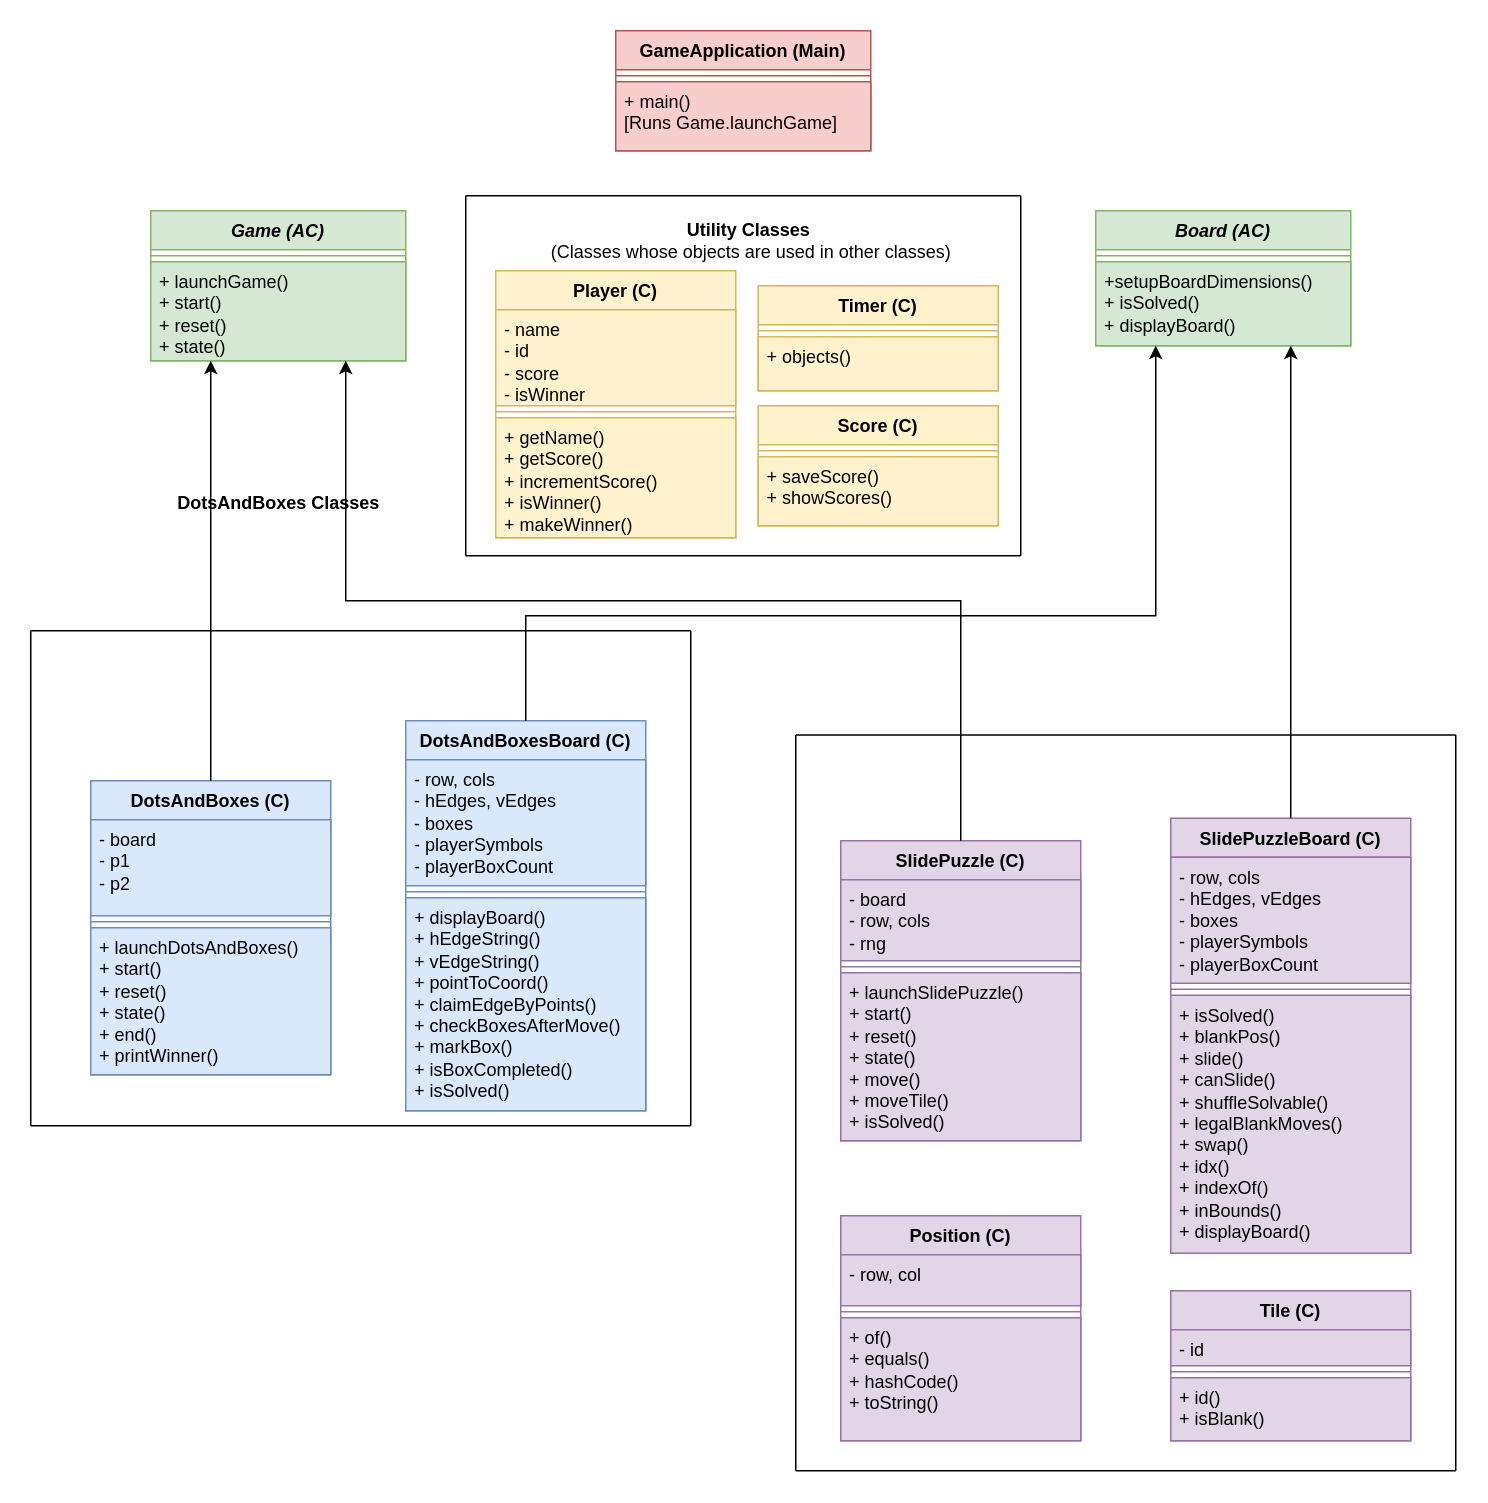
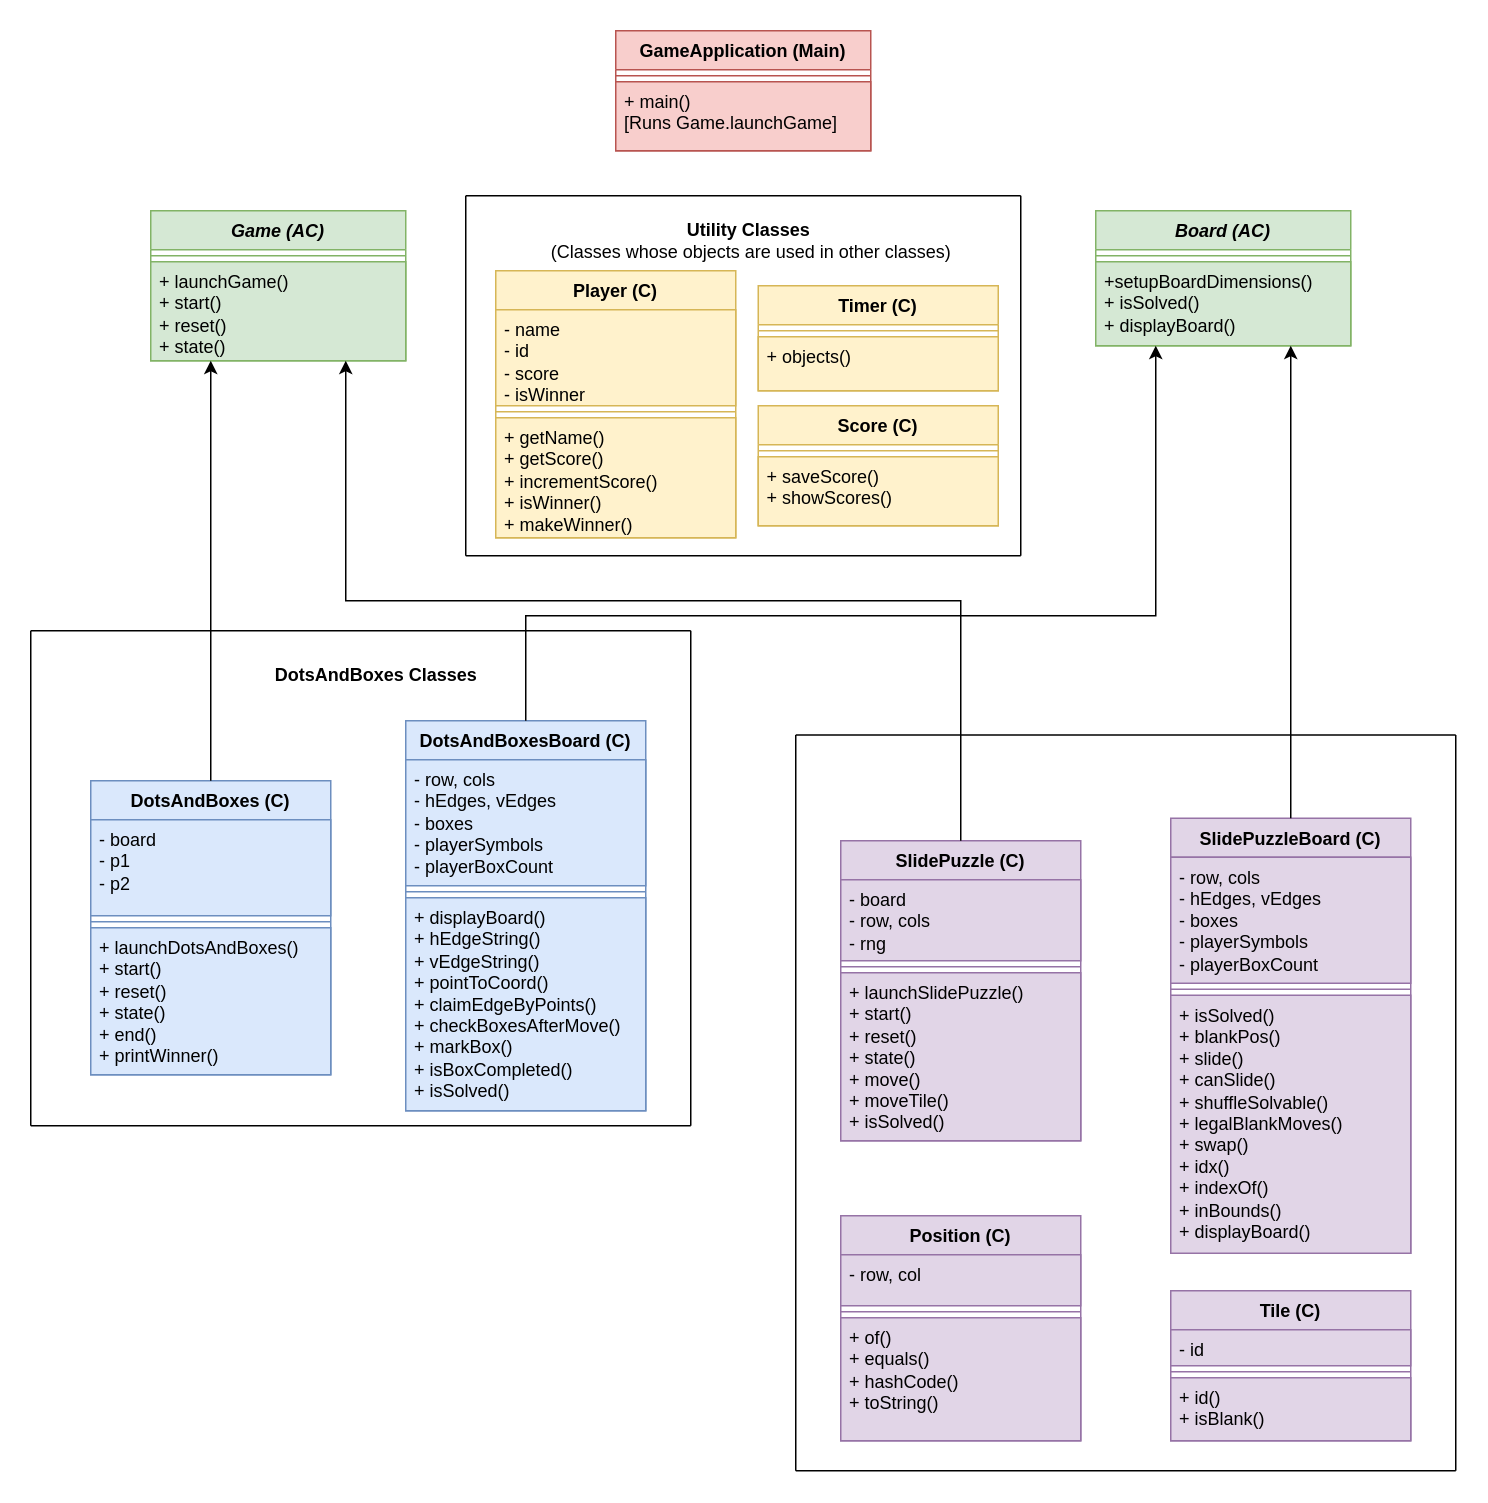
node "DotsAndBoxes Classes": moved (278, 503) -> (376, 676)
